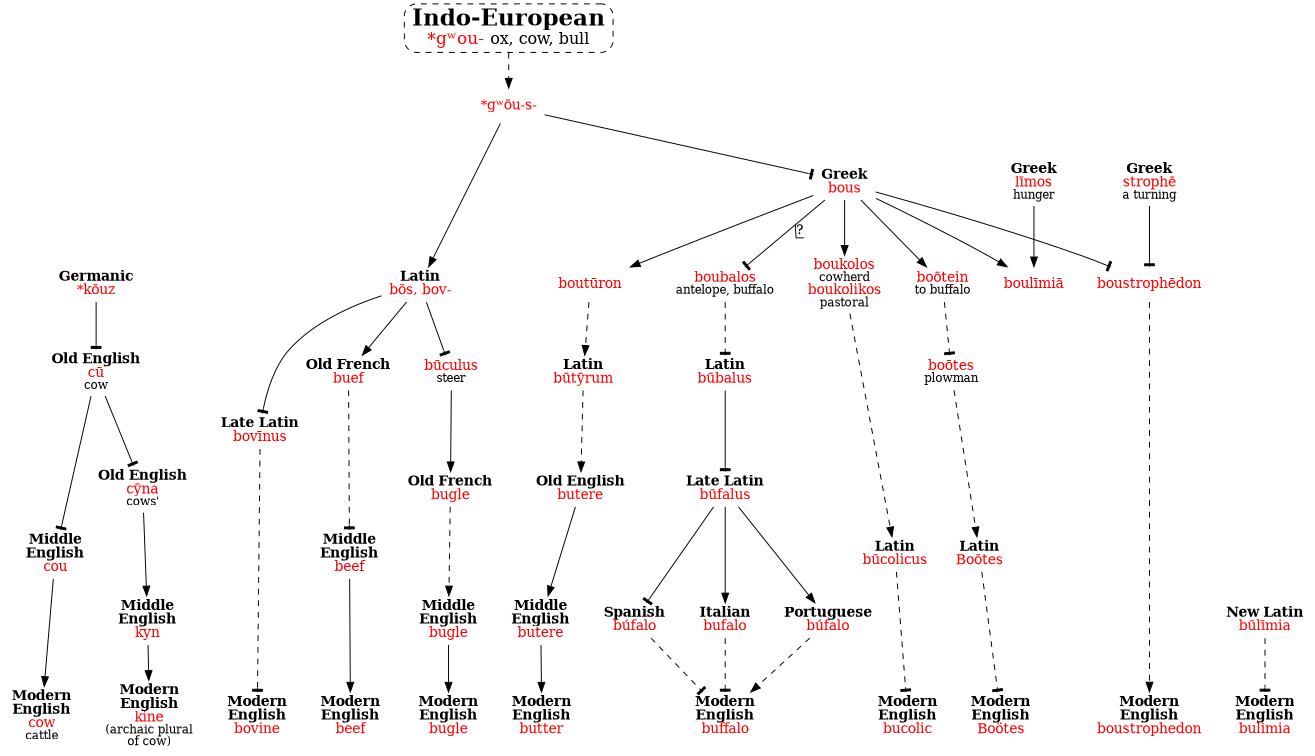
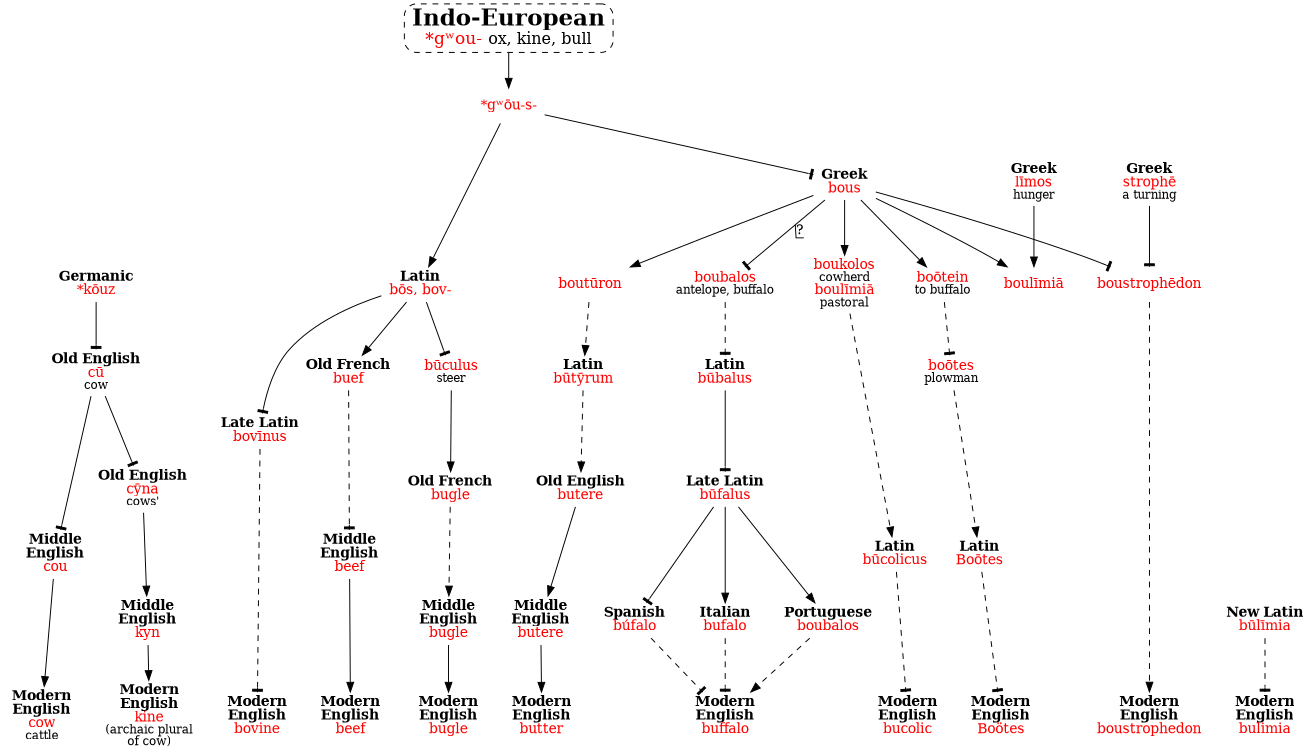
node "Indo-European": text "ox, cow, bull" -> "ox, kine, bull"
edge "Indo-European" -> "*gʷōu-s-": style dashed -> solid
node "boukolos": text "boukolikos" -> "boulīmiā"
node "Portuguese": text "búfalo" -> "boubalos"
